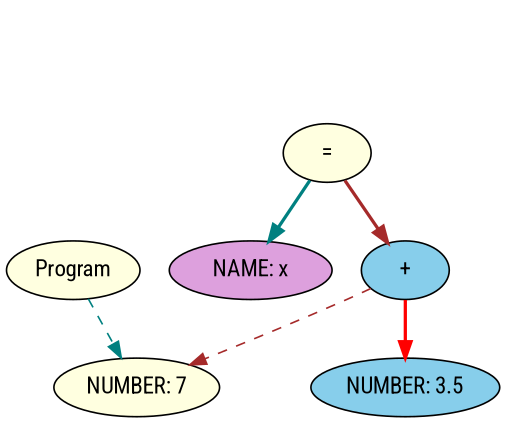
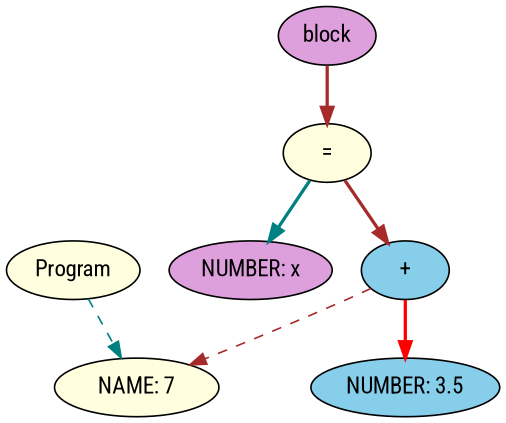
node "block": added
node "NAME: x": label "NAME: x" -> "NUMBER: x"
node "NUMBER: 7": label "NUMBER: 7" -> "NAME: 7"
